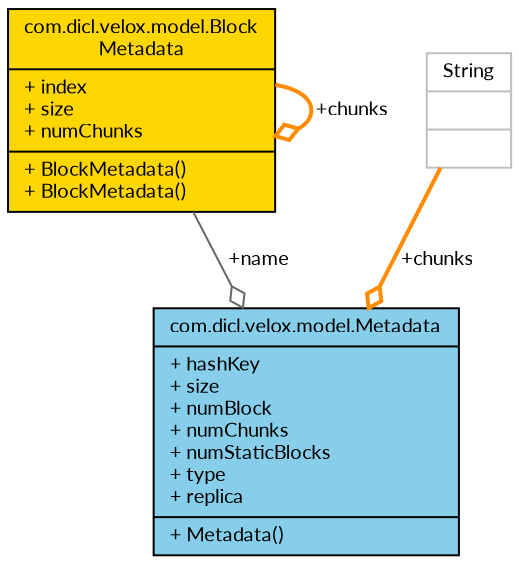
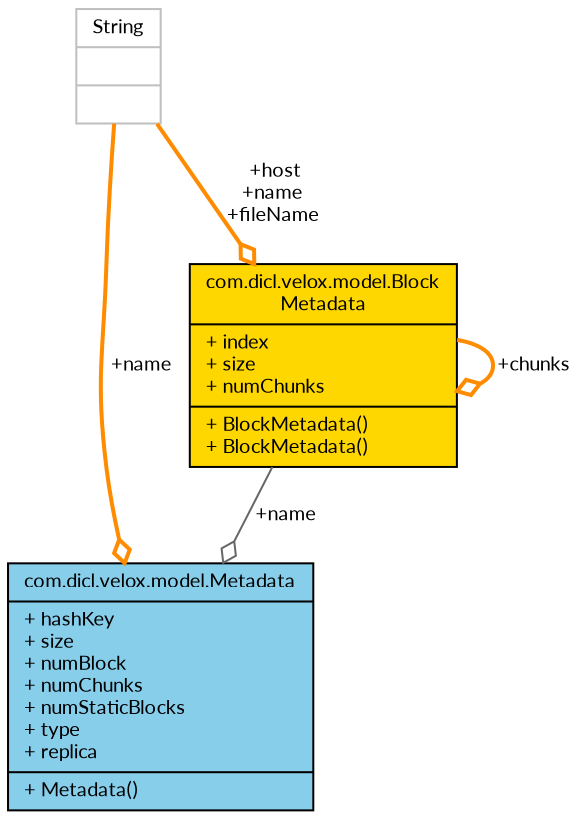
edge "String" -> "com.dicl.velox.model.Block": added, label "+host +name +fileName"
edge "String" -> "com.dicl.velox.model.Metadata": label " +chunks" -> " +name"
